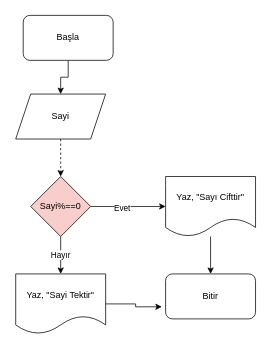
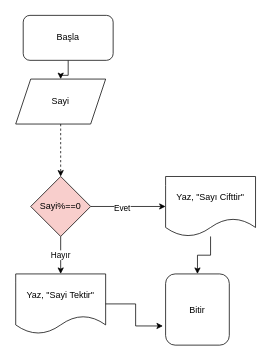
node "Sayi": moved (60, 117) -> (60, 102)
node "Bitir": size 90x45 -> 64x71
